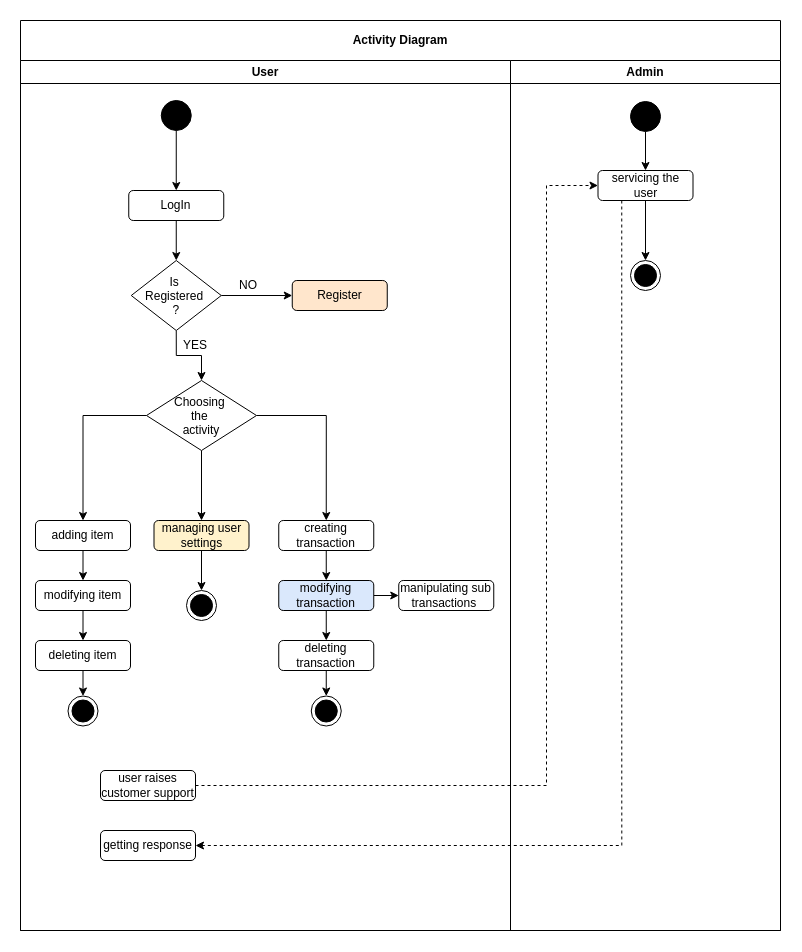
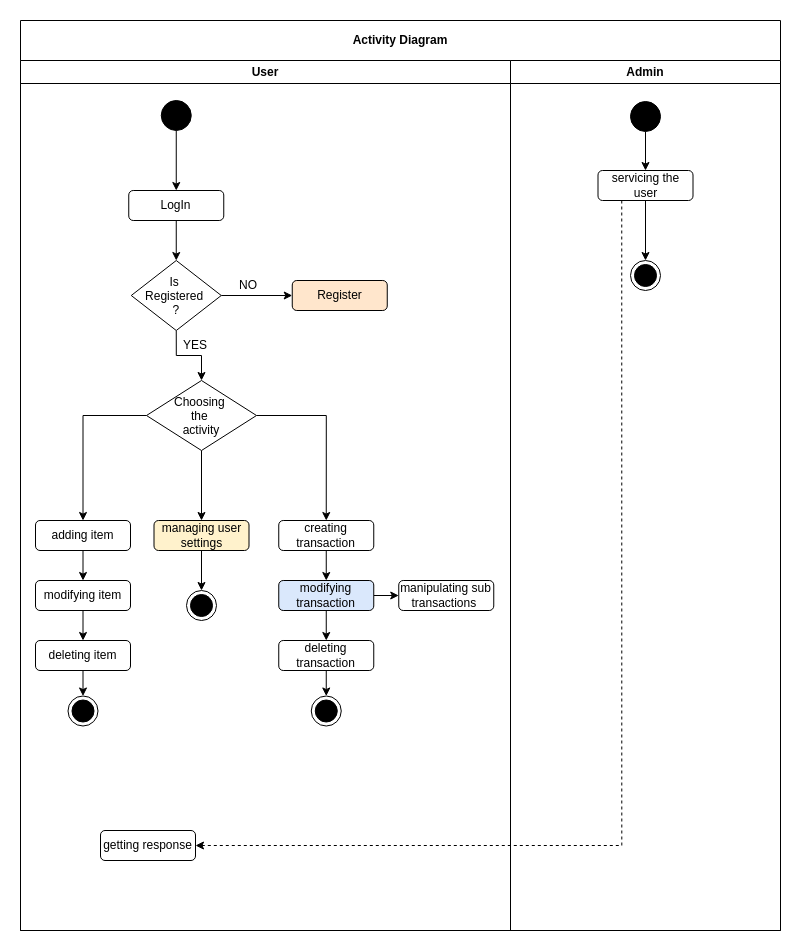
edge "user raises customer support" -> "servicing the user": removed
node "user raises customer support": removed
